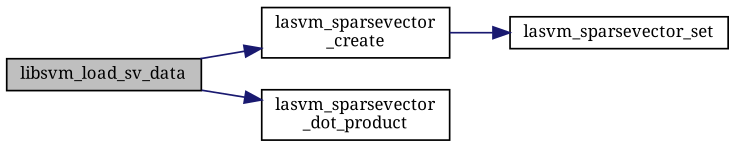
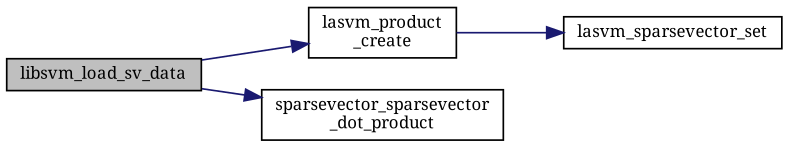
node "lasvm_sparsevector _create": label "lasvm_sparsevector _create" -> "lasvm_product _create"
node "lasvm_sparsevector _dot_product": label "lasvm_sparsevector _dot_product" -> "sparsevector_sparsevector _dot_product"
